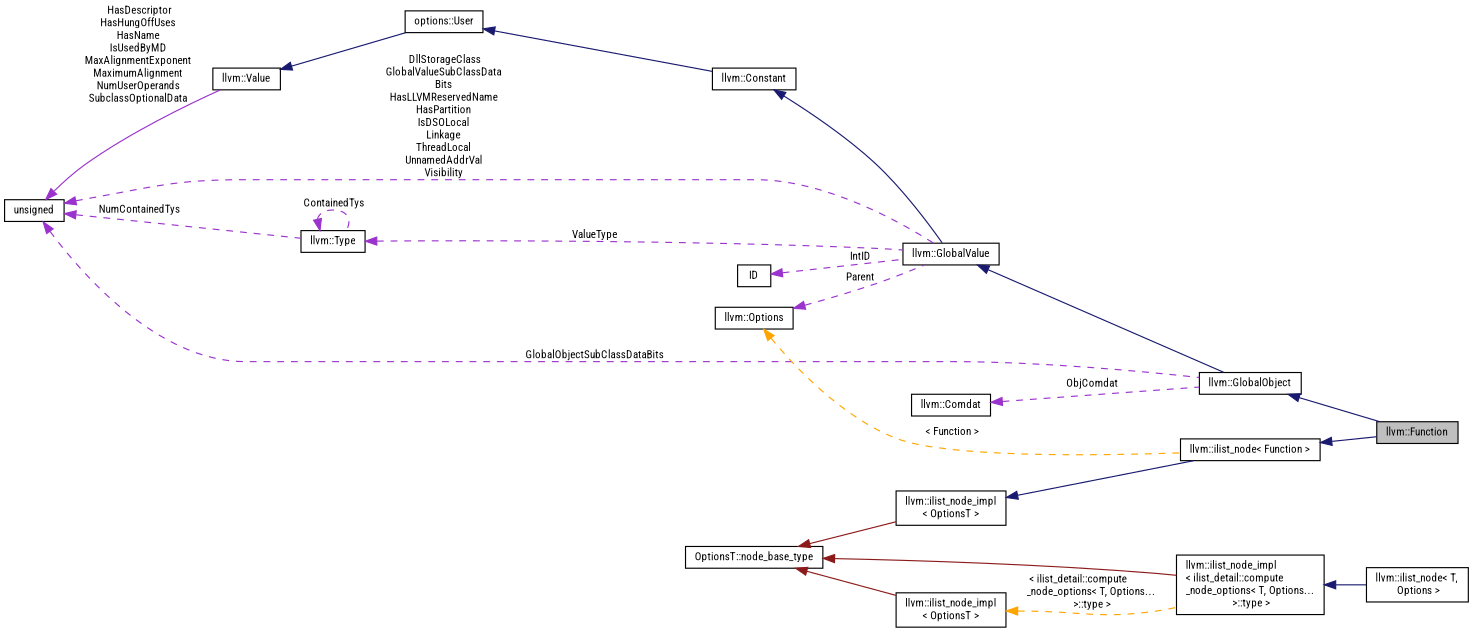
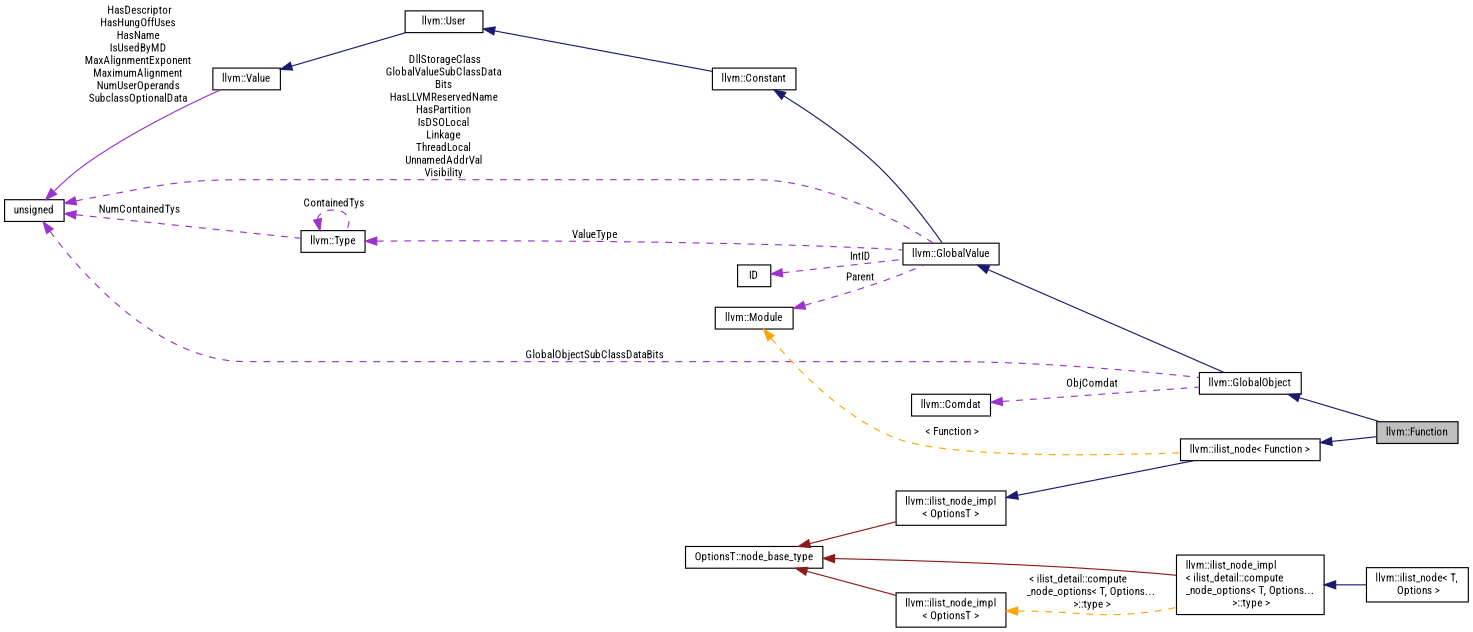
node "options::User": label "options::User" -> "llvm::User"
node "llvm::Options": label "llvm::Options" -> "llvm::Module"
